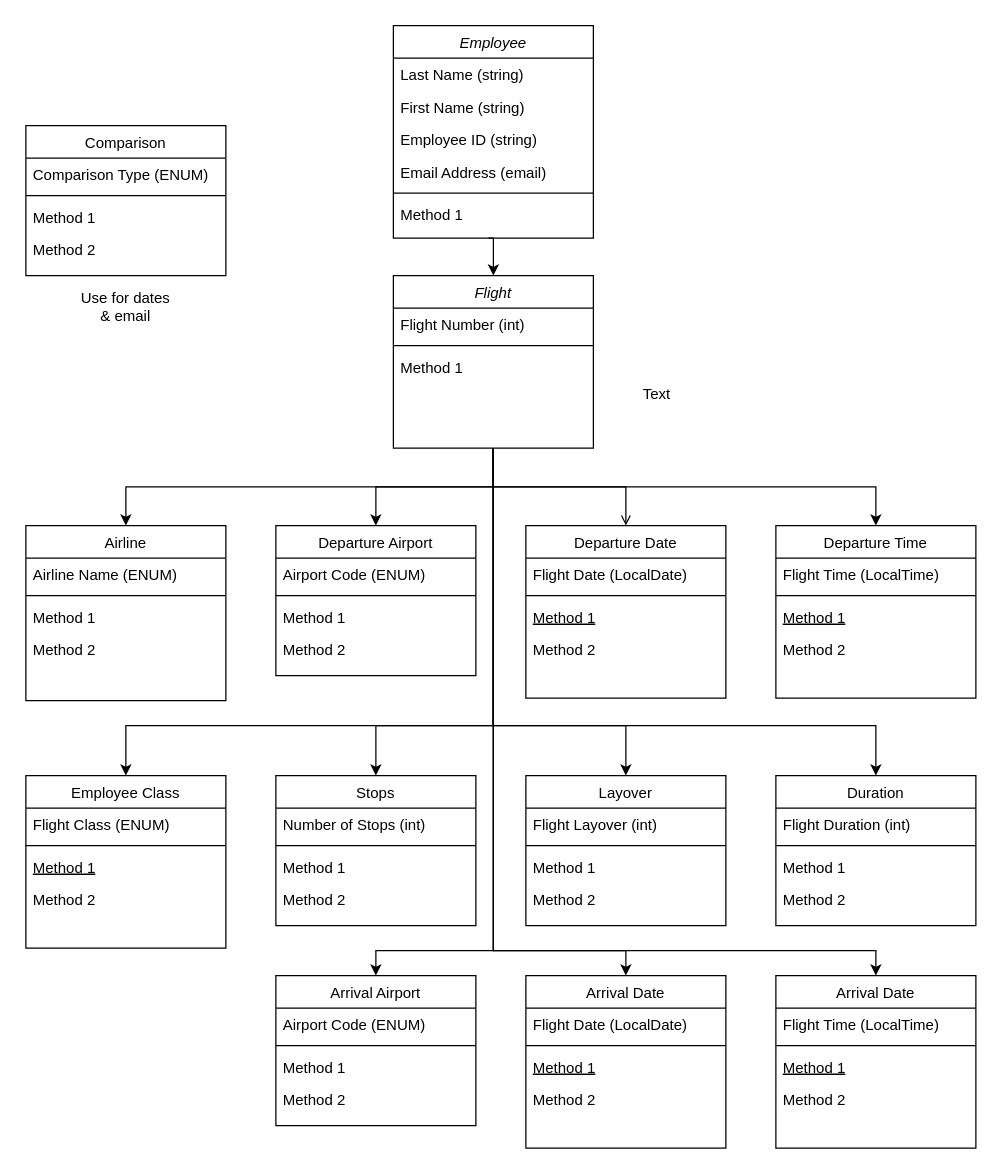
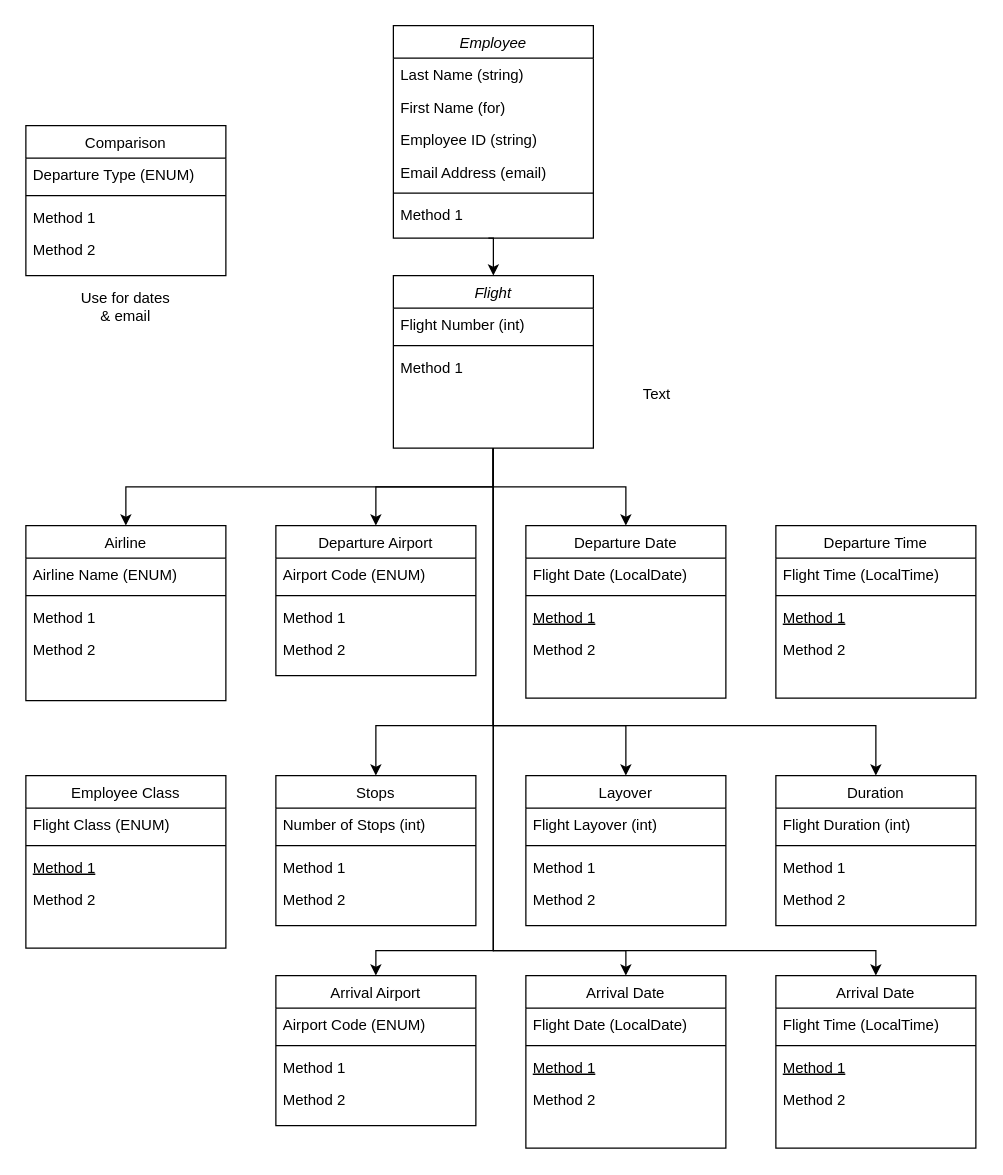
node "First Name (string)": label "First Name (string)" -> "First Name (for)"
node "Comparison Type (ENUM)": label "Comparison Type (ENUM)" -> "Departure Type (ENUM)"
edge "Flight" -> "Departure Time": removed
edge "Flight" -> "Departure Date": arrowhead open -> classic
edge "Flight" -> "Employee Class": removed
